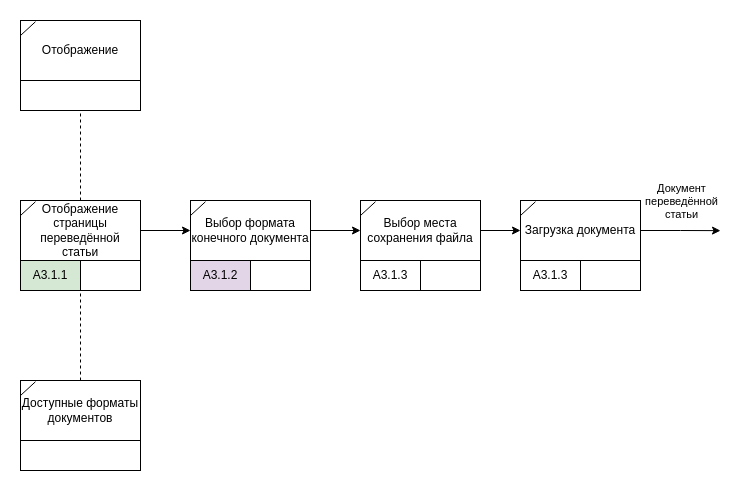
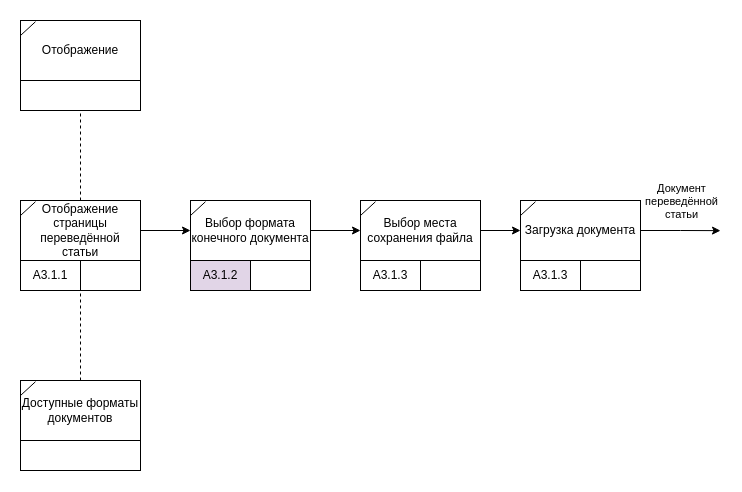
node "А3.1.1": fillcolor #d5e8d4 -> #ffffff
